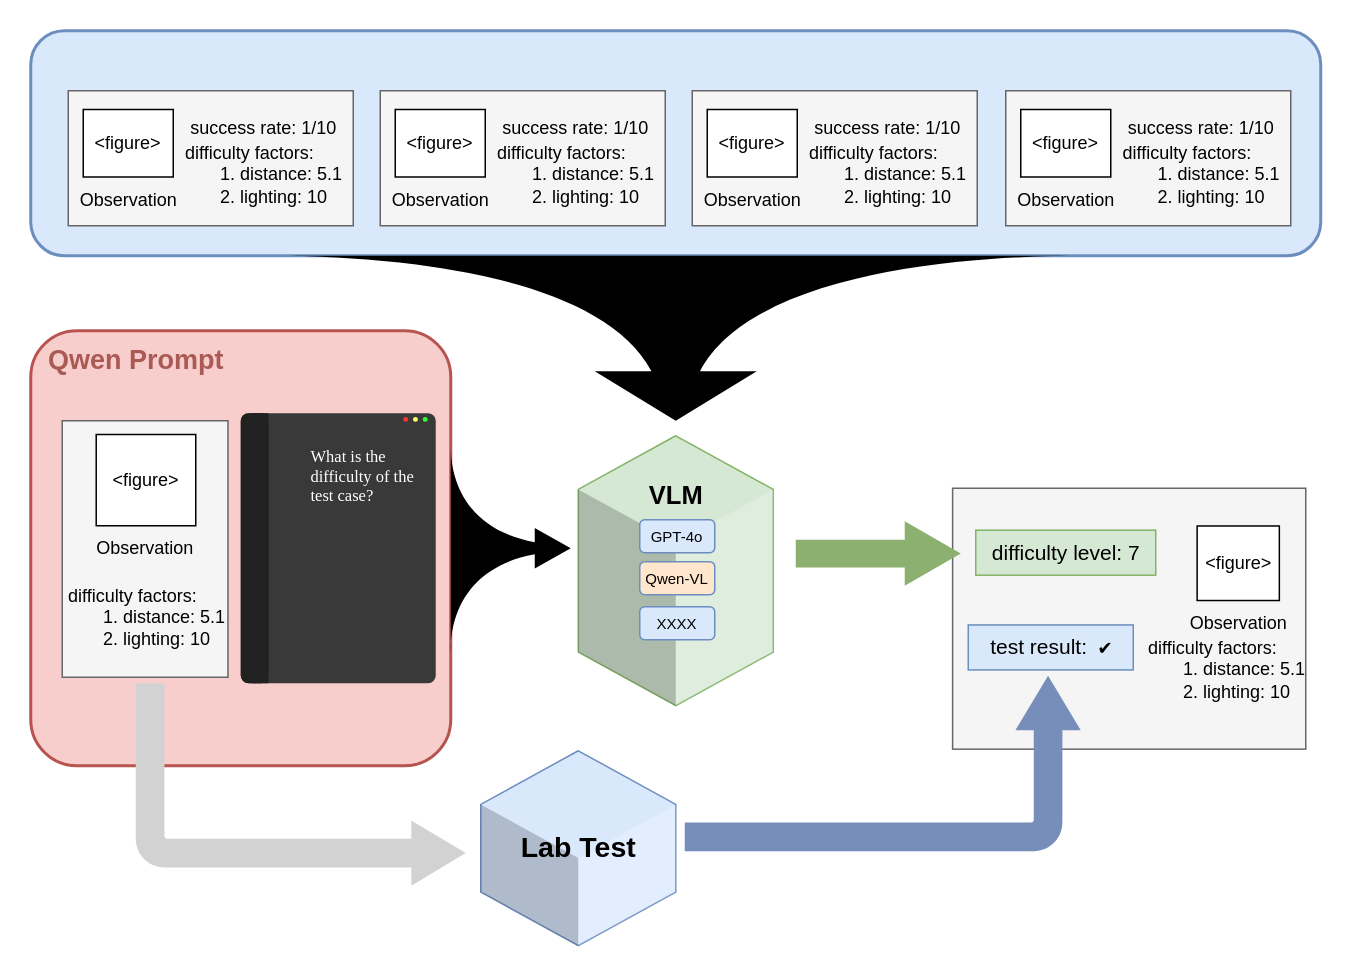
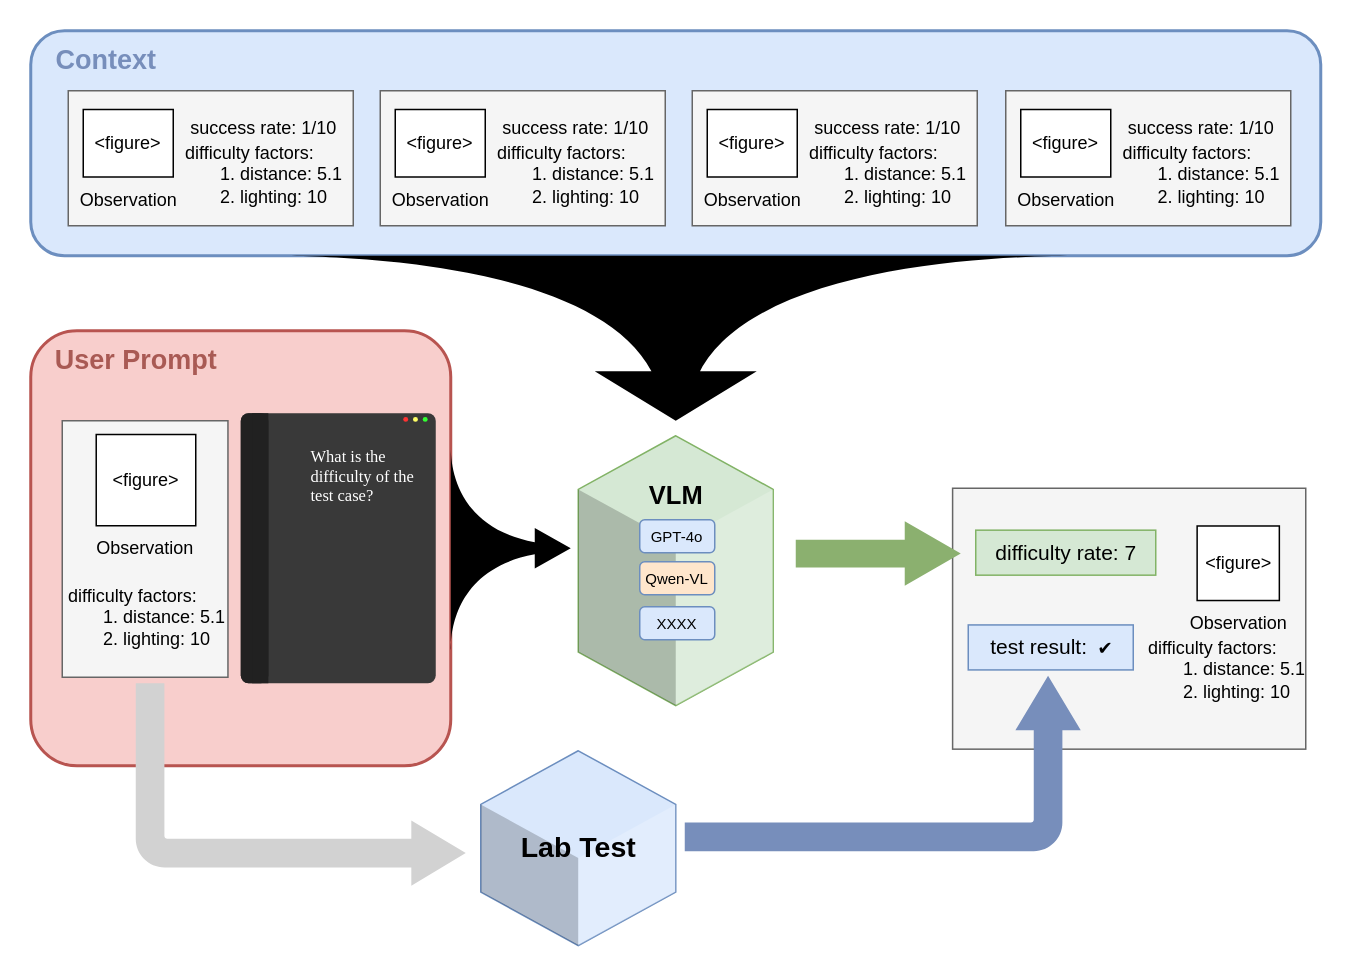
node "Context": added
node "Qwen Prompt": label "Qwen Prompt" -> "User Prompt"
node "difficulty level: 7": label "difficulty level: 7" -> "difficulty rate: 7"
